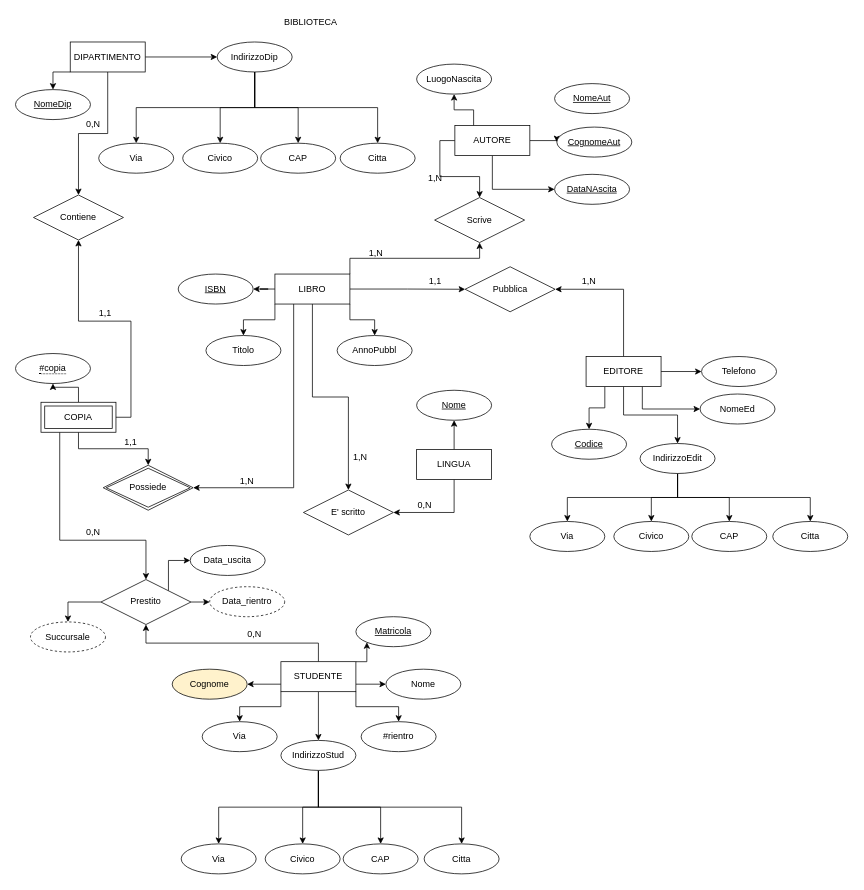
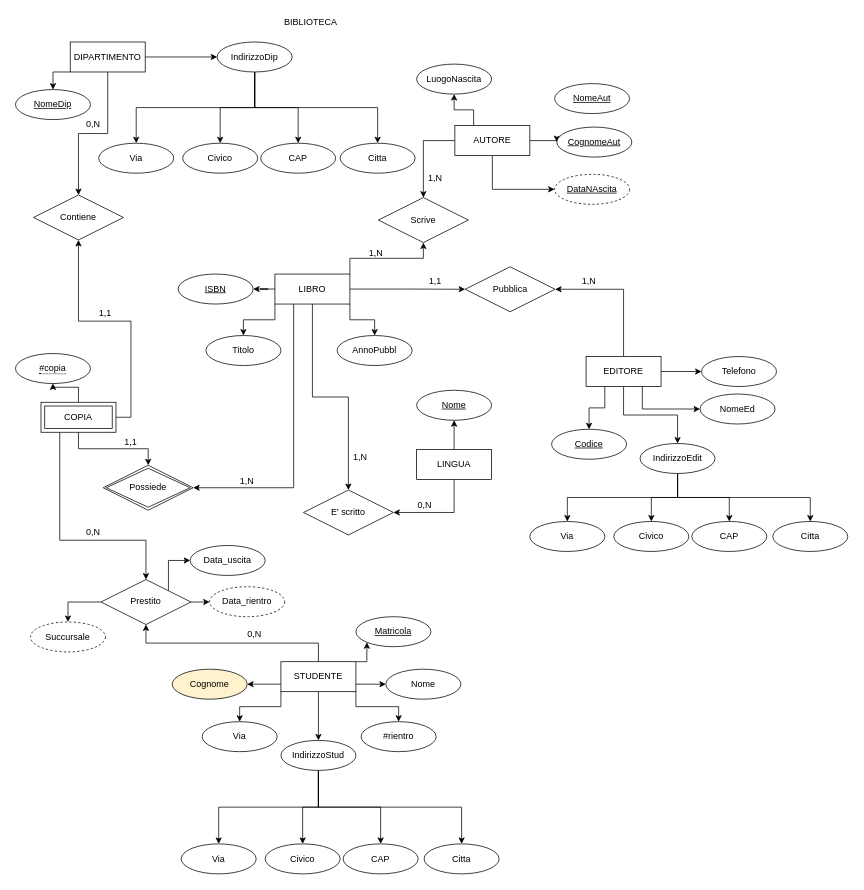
node "DataNAscita": style solid -> dashed
node "Scrive": moved (480, 220) -> (423, 220)
